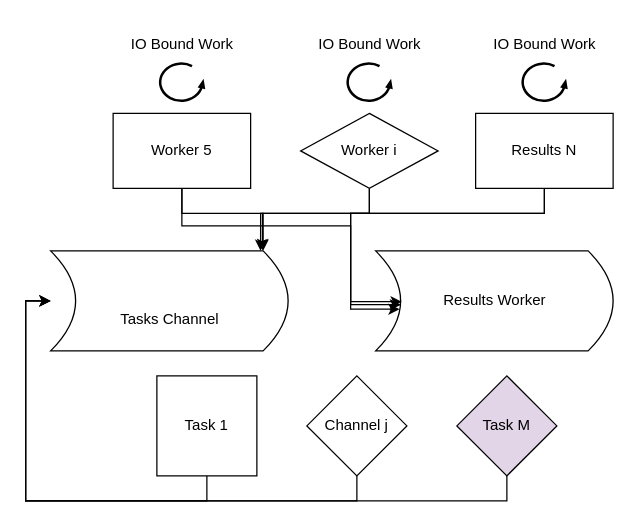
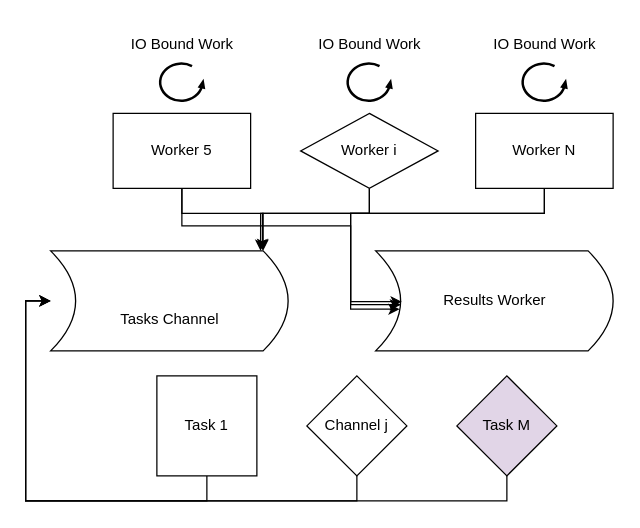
node "Results N": label "Results N" -> "Worker N"
